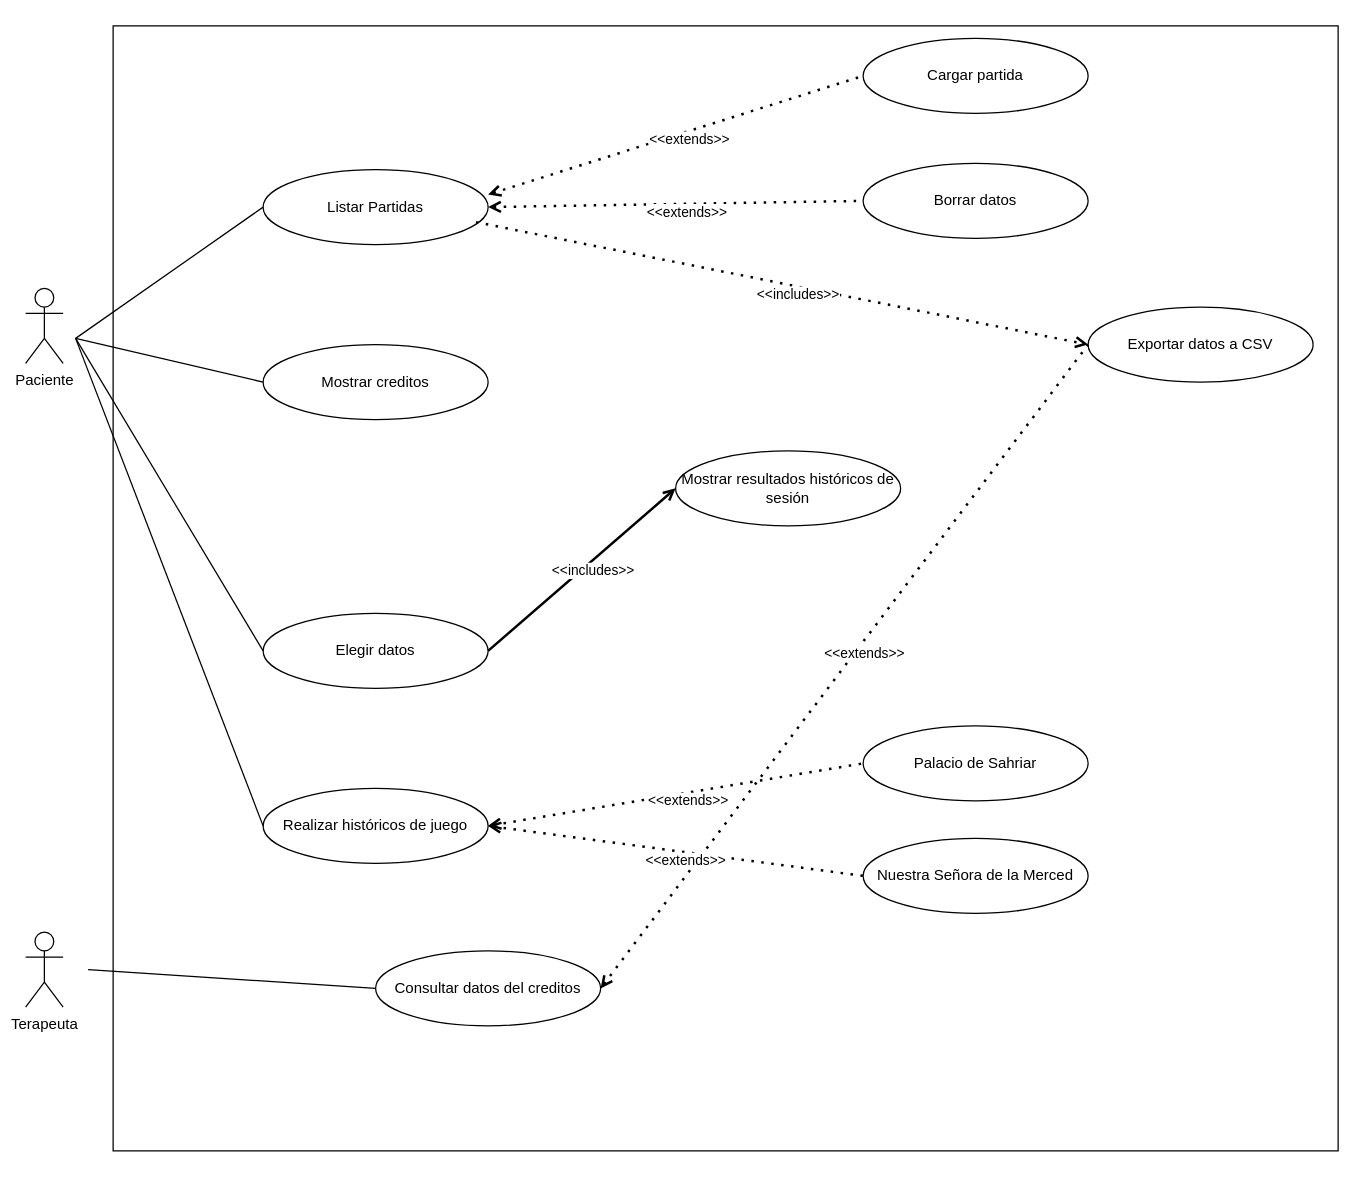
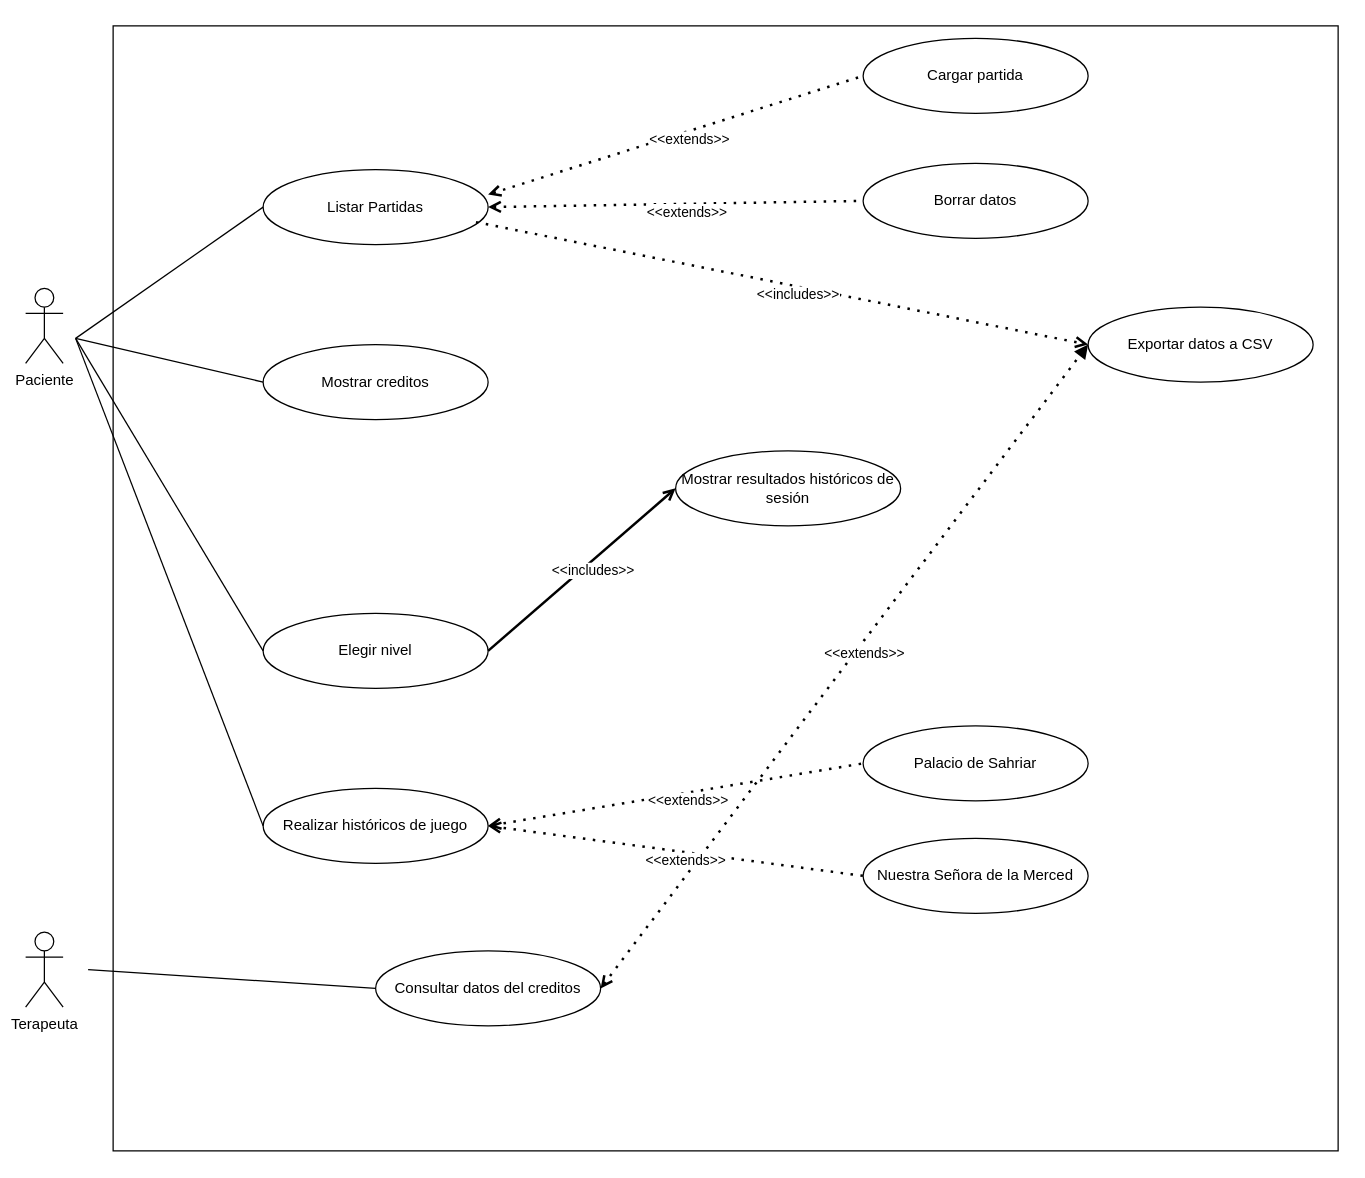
edge "Exportar datos a CSV" -> "Consultar datos del creditos": arrowhead none -> block
node "Elegir datos": label "Elegir datos" -> "Elegir nivel"
